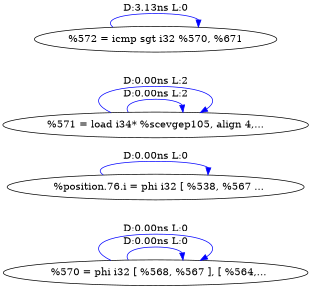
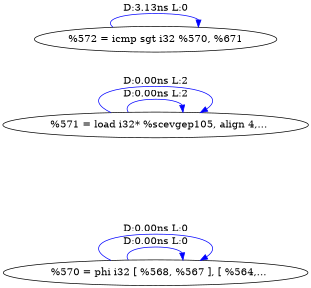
node "%571 = load i34* %scevgep105, align 4,...": label "%571 = load i34* %scevgep105, align 4,..." -> "%571 = load i32* %scevgep105, align 4,..."
node "%position.76.i = phi i32 [ %538, %567 ...": removed
